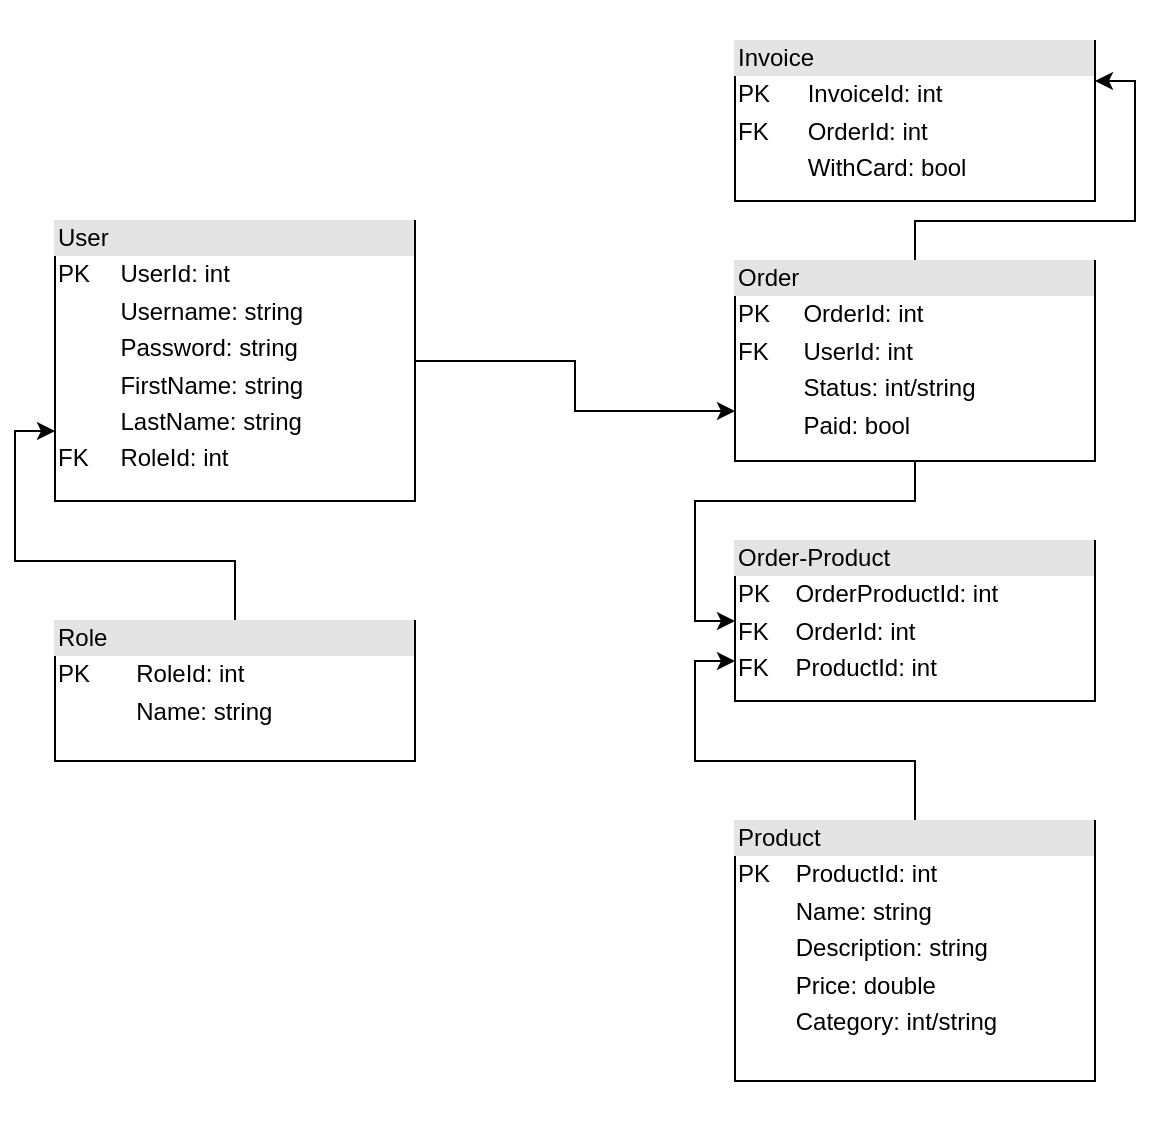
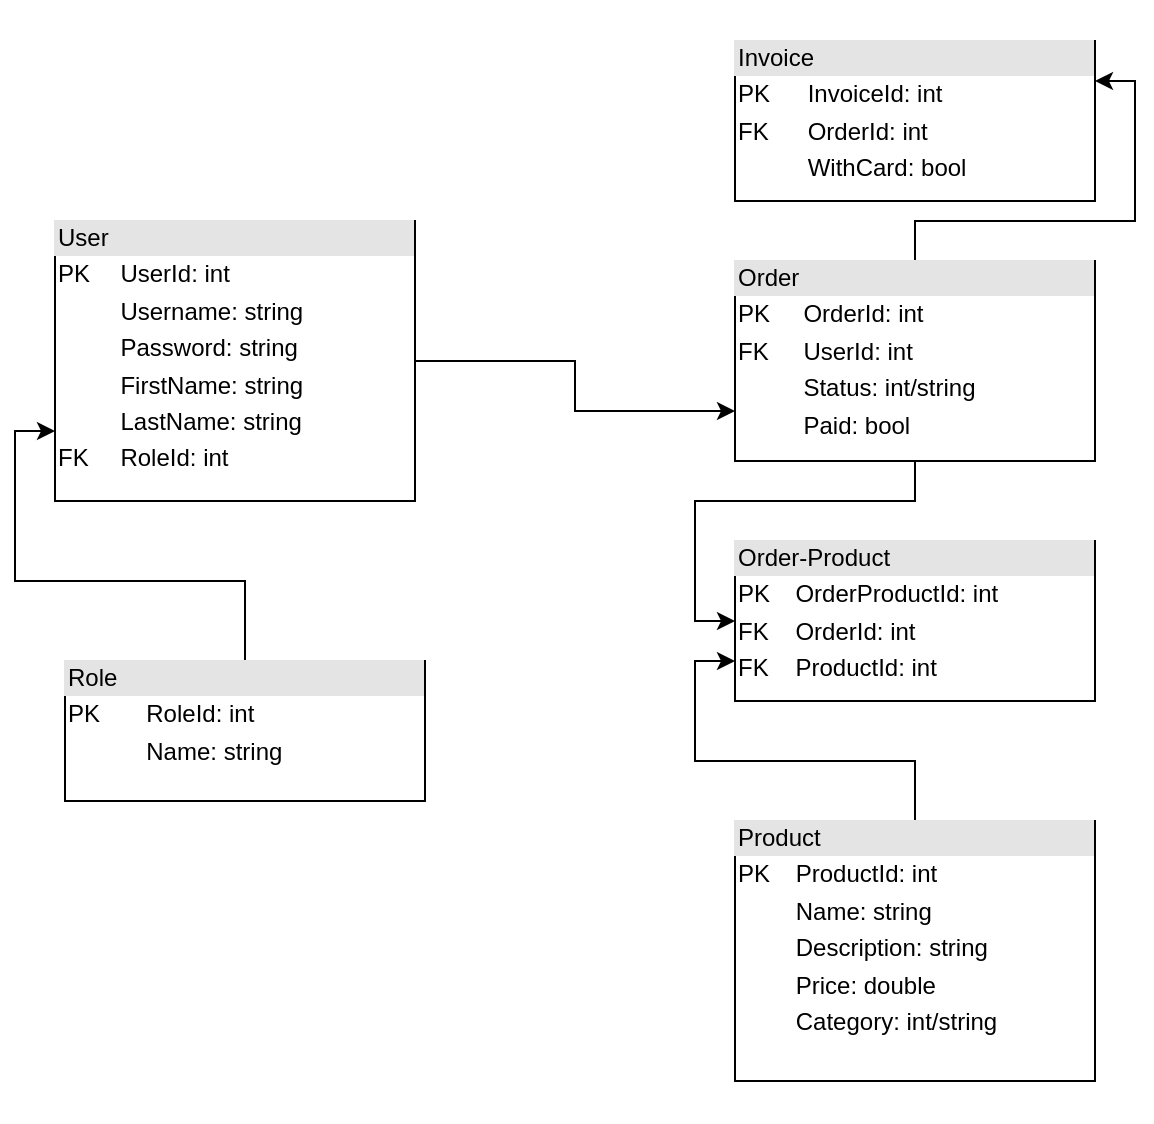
node "Role PK RoleId: int Name: string": moved (235, 691) -> (245, 731)
